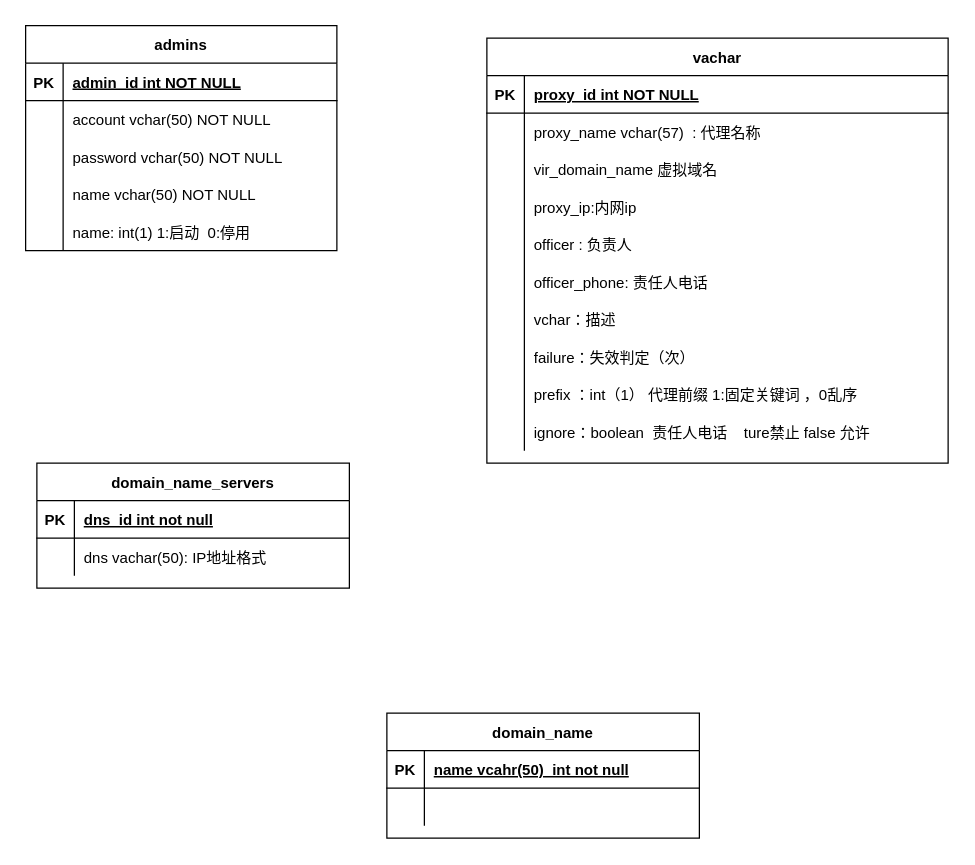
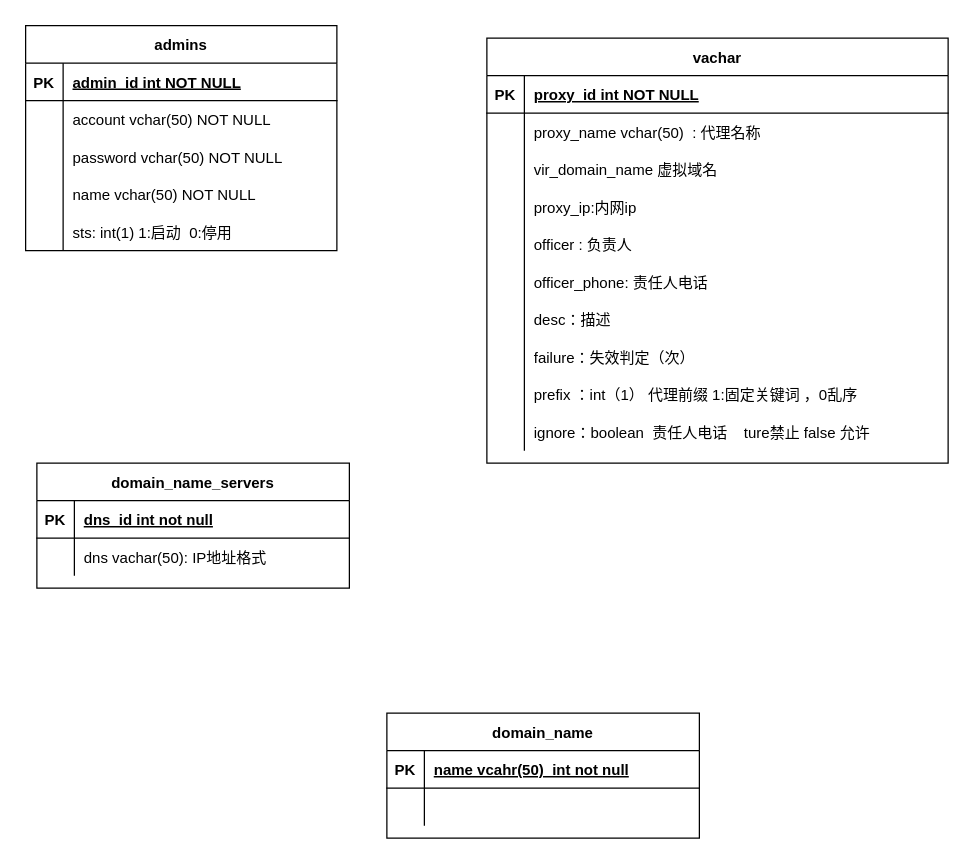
node "proxy_name vchar(57) : 代理名称": label "proxy_name vchar(57) : 代理名称" -> "proxy_name vchar(50) : 代理名称"
node "name: int(1) 1:启动 0:停用": label "name: int(1) 1:启动 0:停用" -> "sts: int(1) 1:启动 0:停用"
node "vchar：描述": label "vchar：描述" -> "desc：描述"
